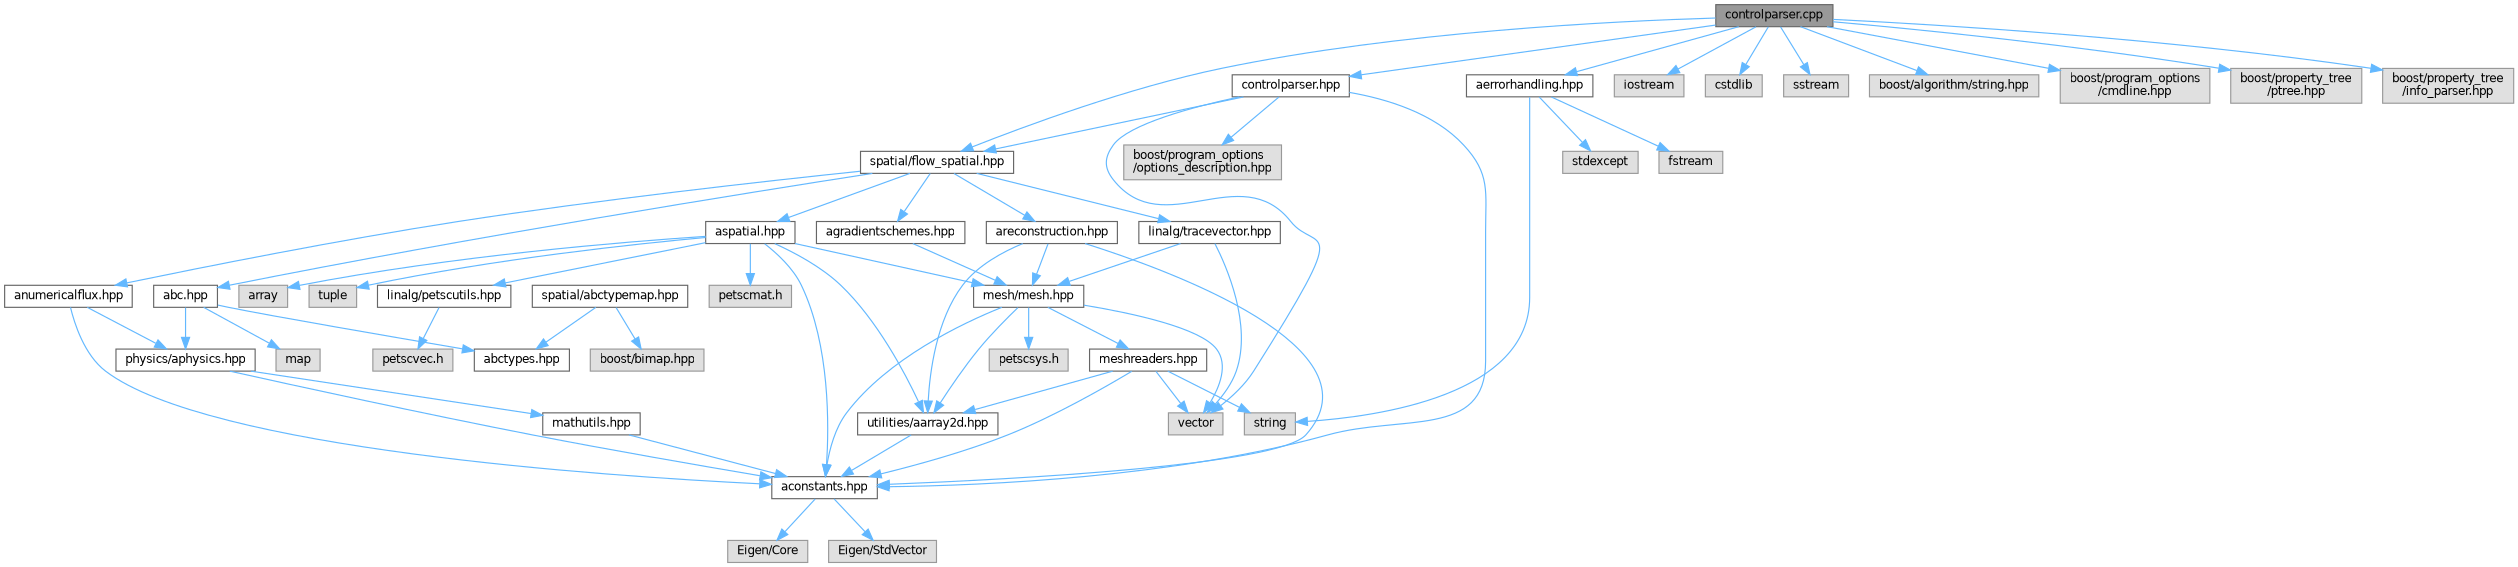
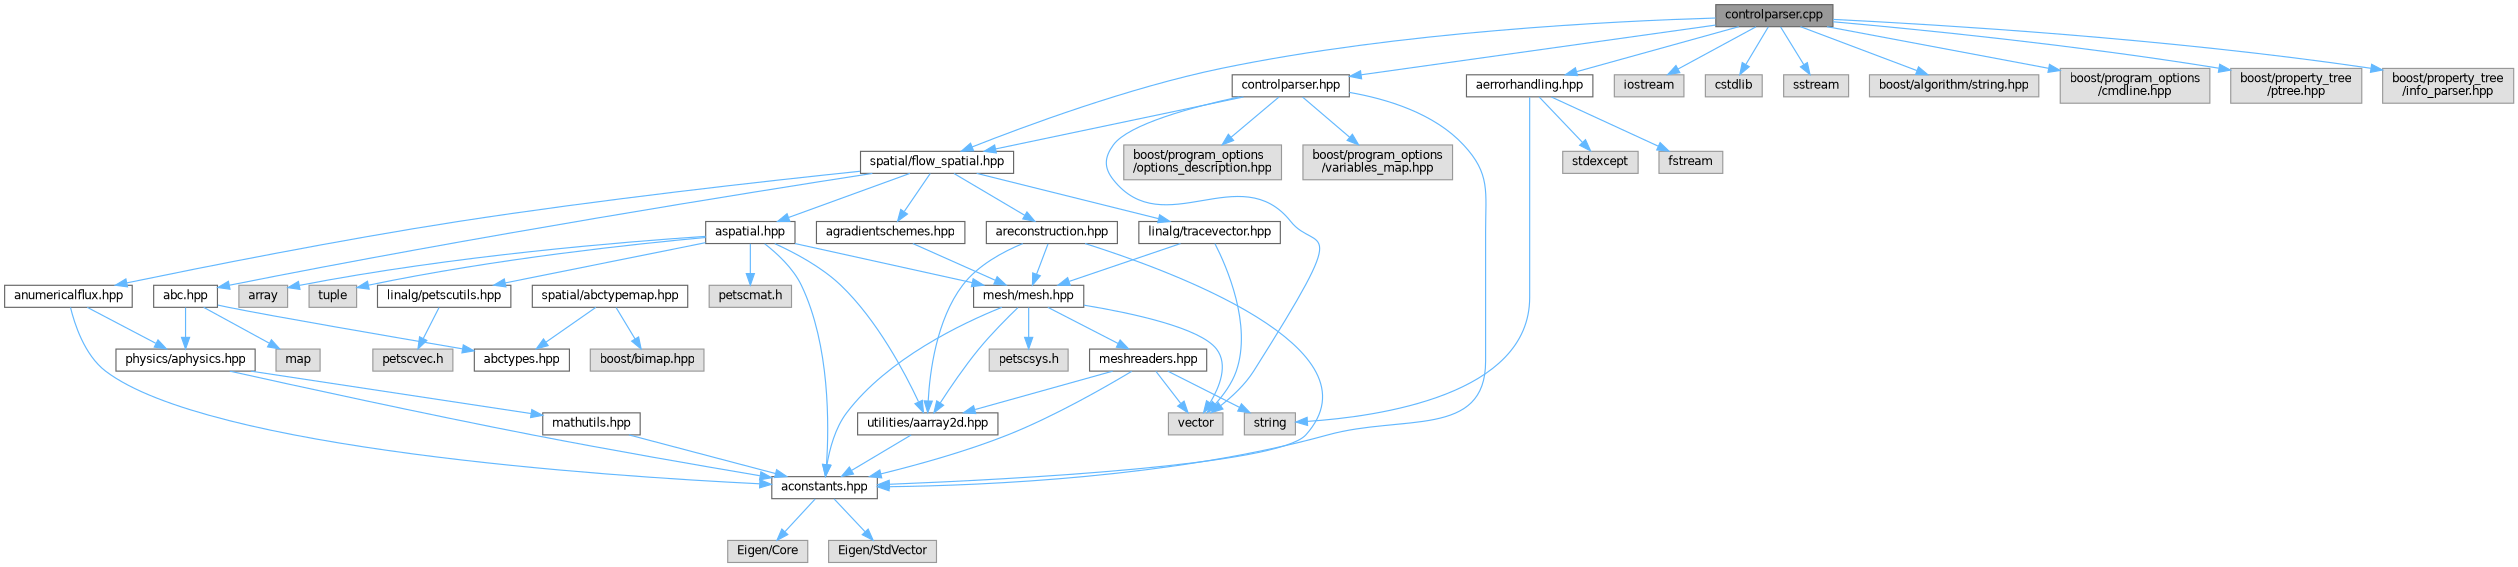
node "boost/program_options /variables_map.hpp": added
